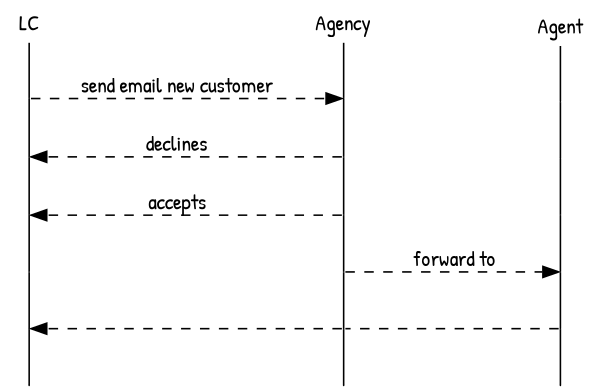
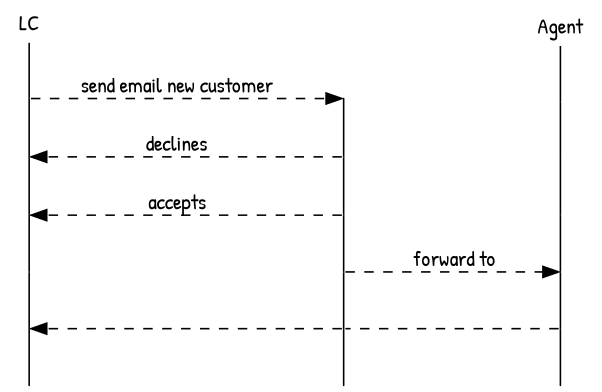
node "Agency": removed
